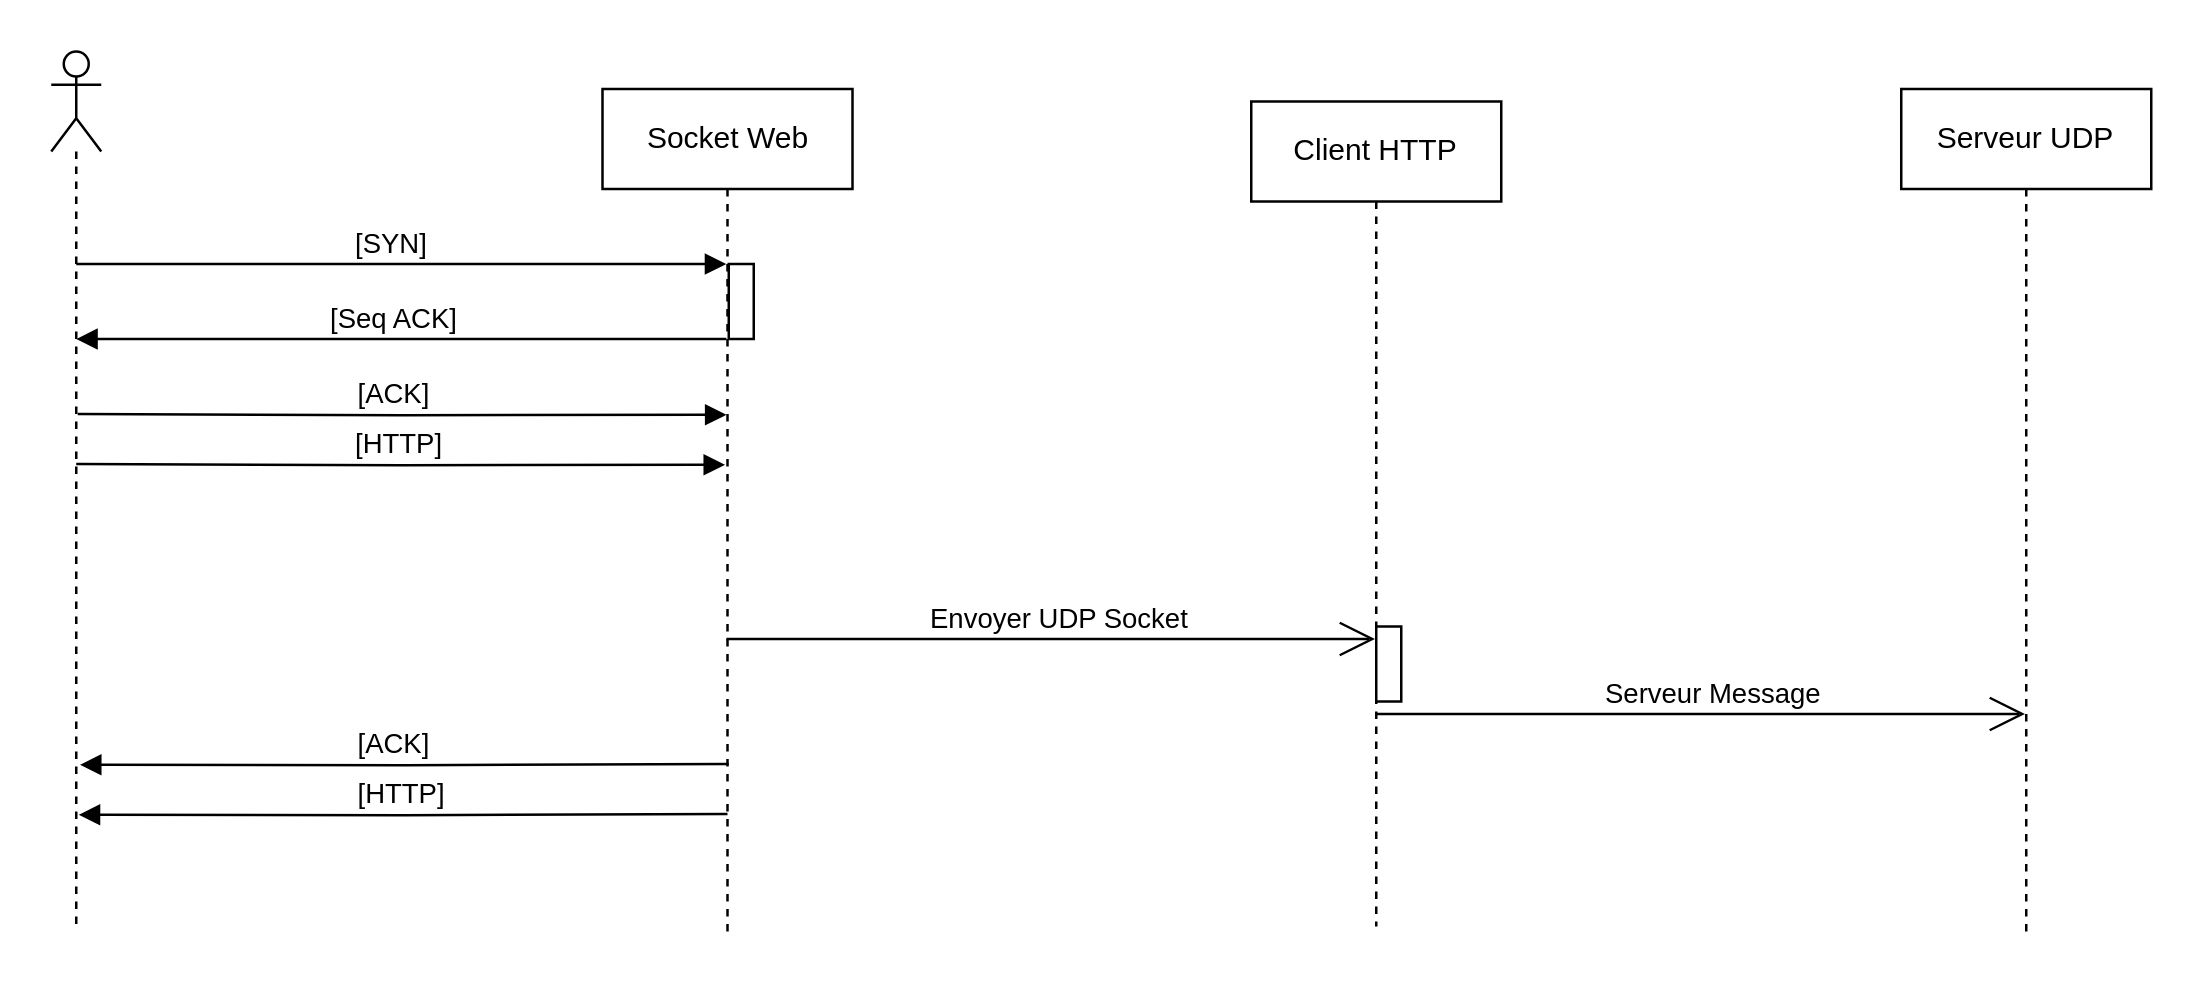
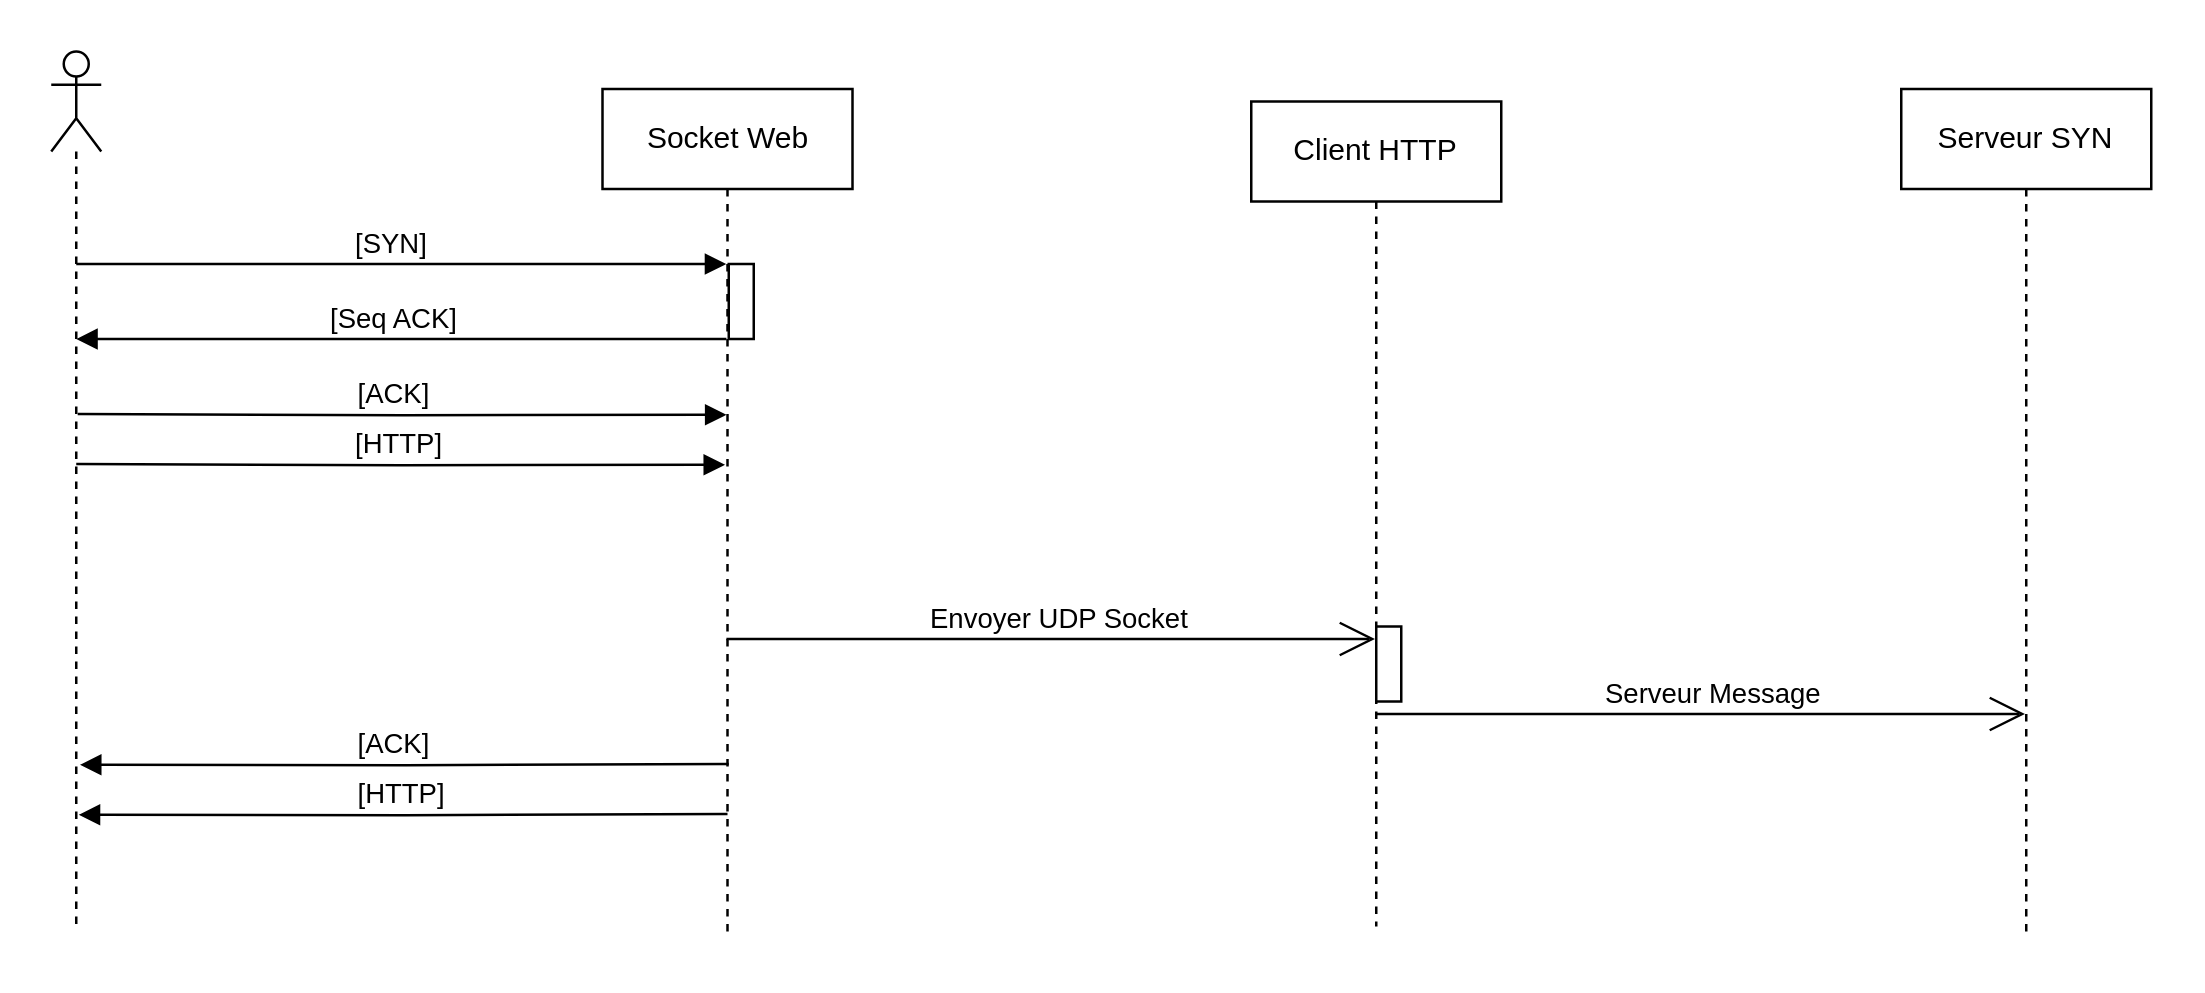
node "Serveur UDP": label "Serveur UDP" -> "Serveur SYN"
